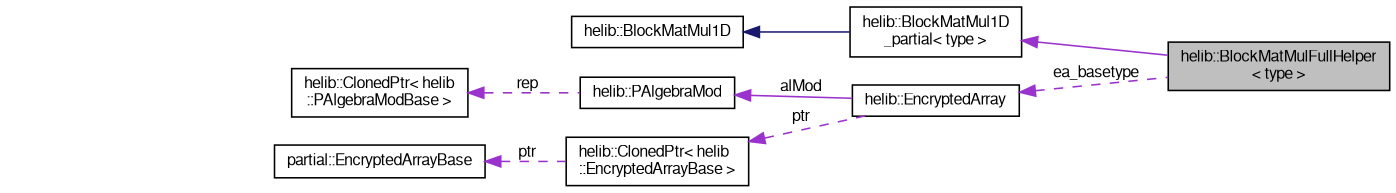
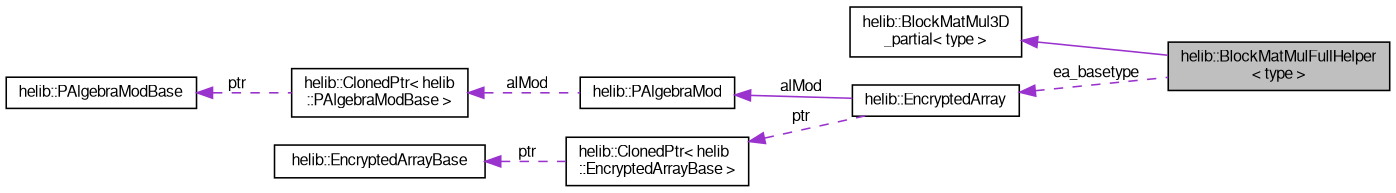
node "helib::BlockMatMul1D": removed
node "helib::BlockMatMul1D _partial< type >": label "helib::BlockMatMul1D _partial< type >" -> "helib::BlockMatMul3D _partial< type >"
edge "helib::PAlgebraMod" -> "helib::ClonedPtr< helib ::PAlgebraModBase >": label " rep" -> " alMod"
node "helib::PAlgebraModBase": added
node "partial::EncryptedArrayBase": label "partial::EncryptedArrayBase" -> "helib::EncryptedArrayBase"
